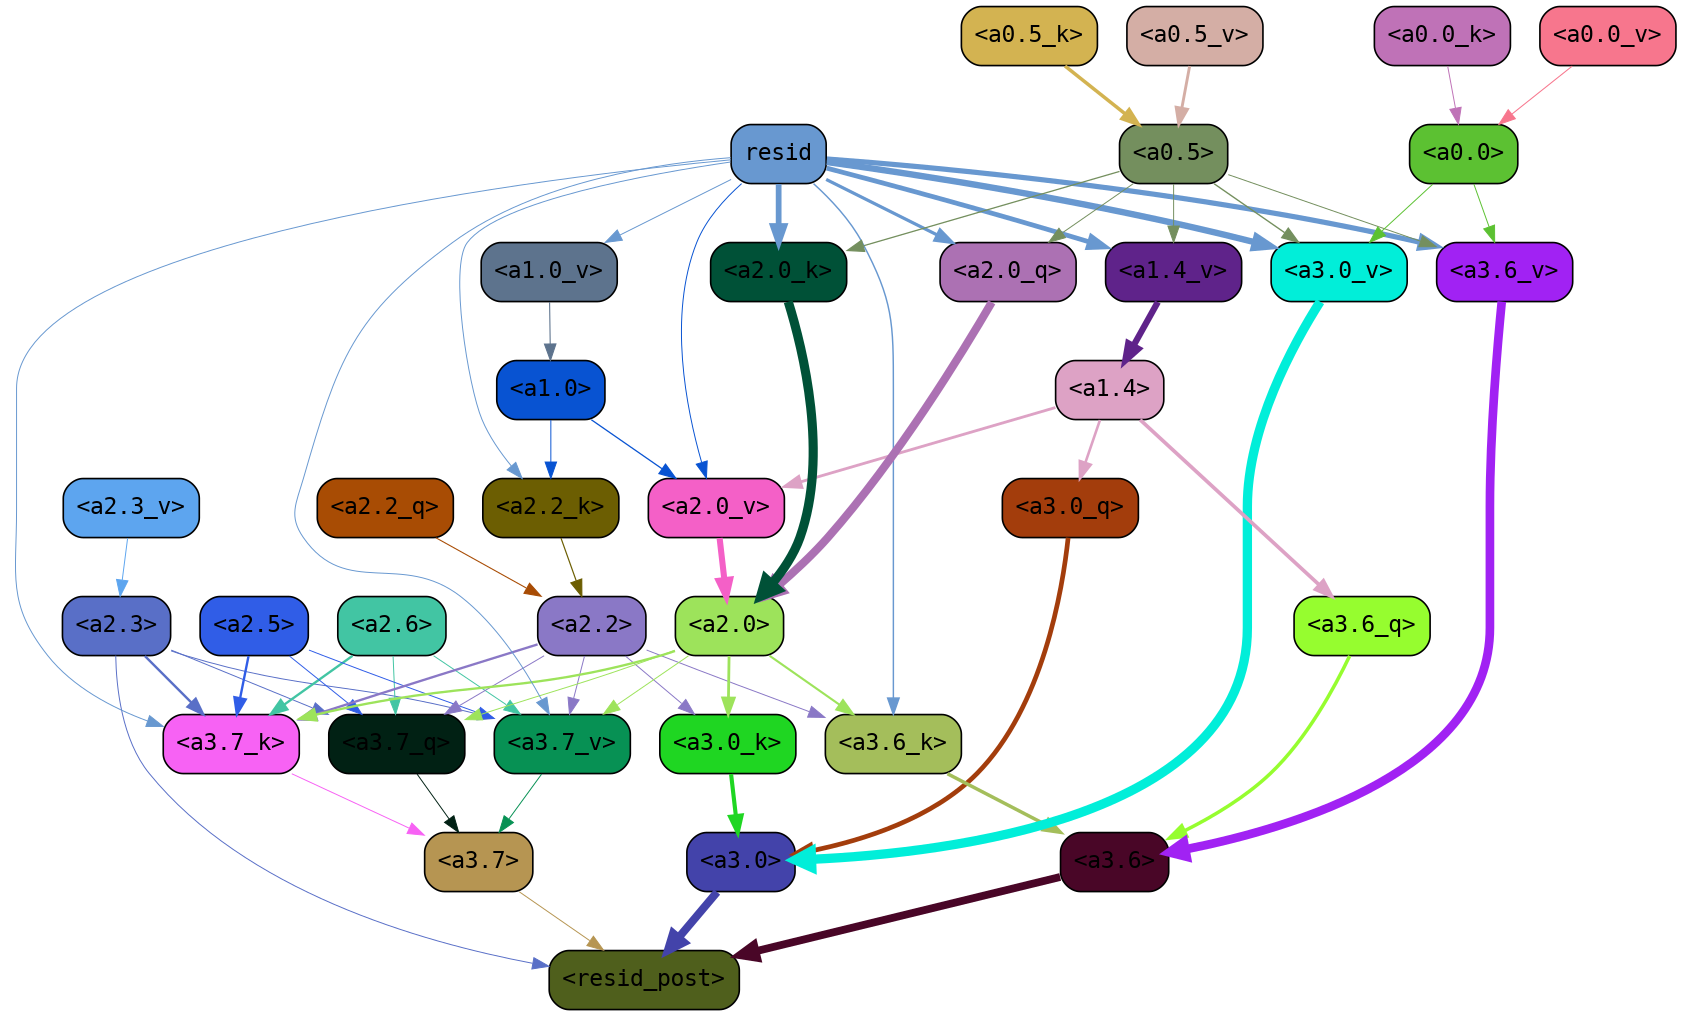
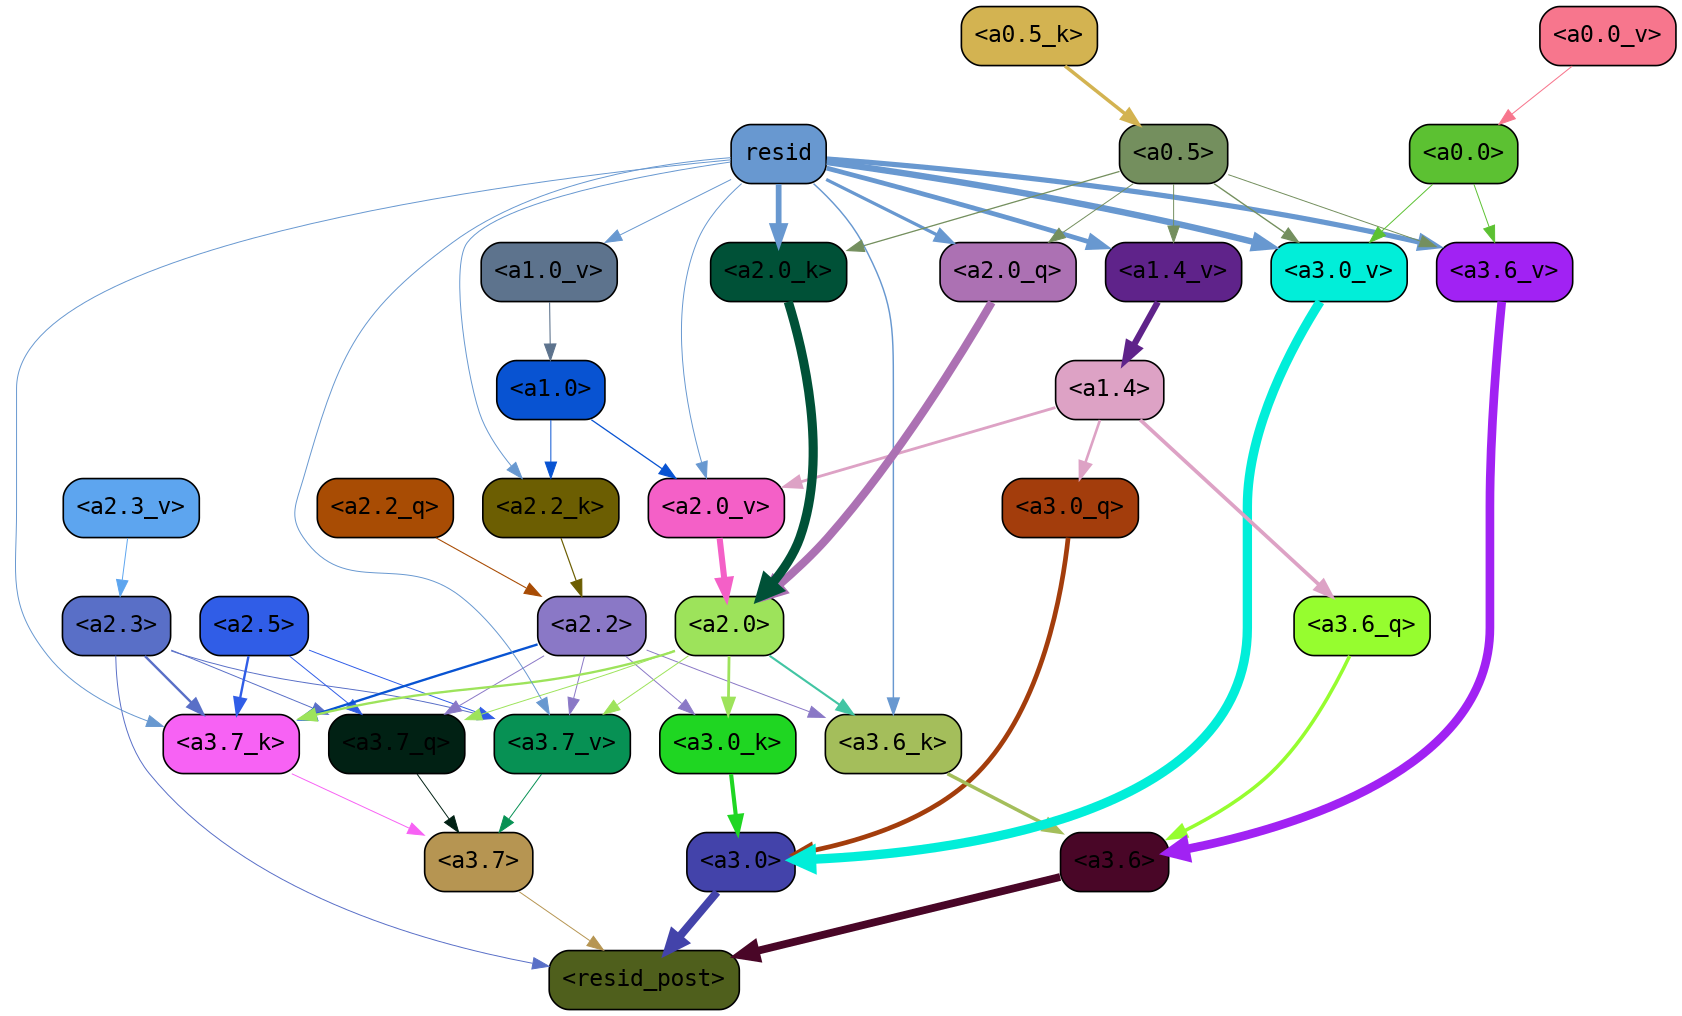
node "<a0.5_v>": removed
node "<a0.0_k>": removed
edge "resid" -> "<a2.0_v>": color #0853d2 -> #6898d0
node "<a2.6>": removed
edge "<a2.2>" -> "<a3.7_k>": color #8a78c6 -> #0853d2
edge "<a2.0>" -> "<a3.6_k>": color #9de35b -> #42c5a3
